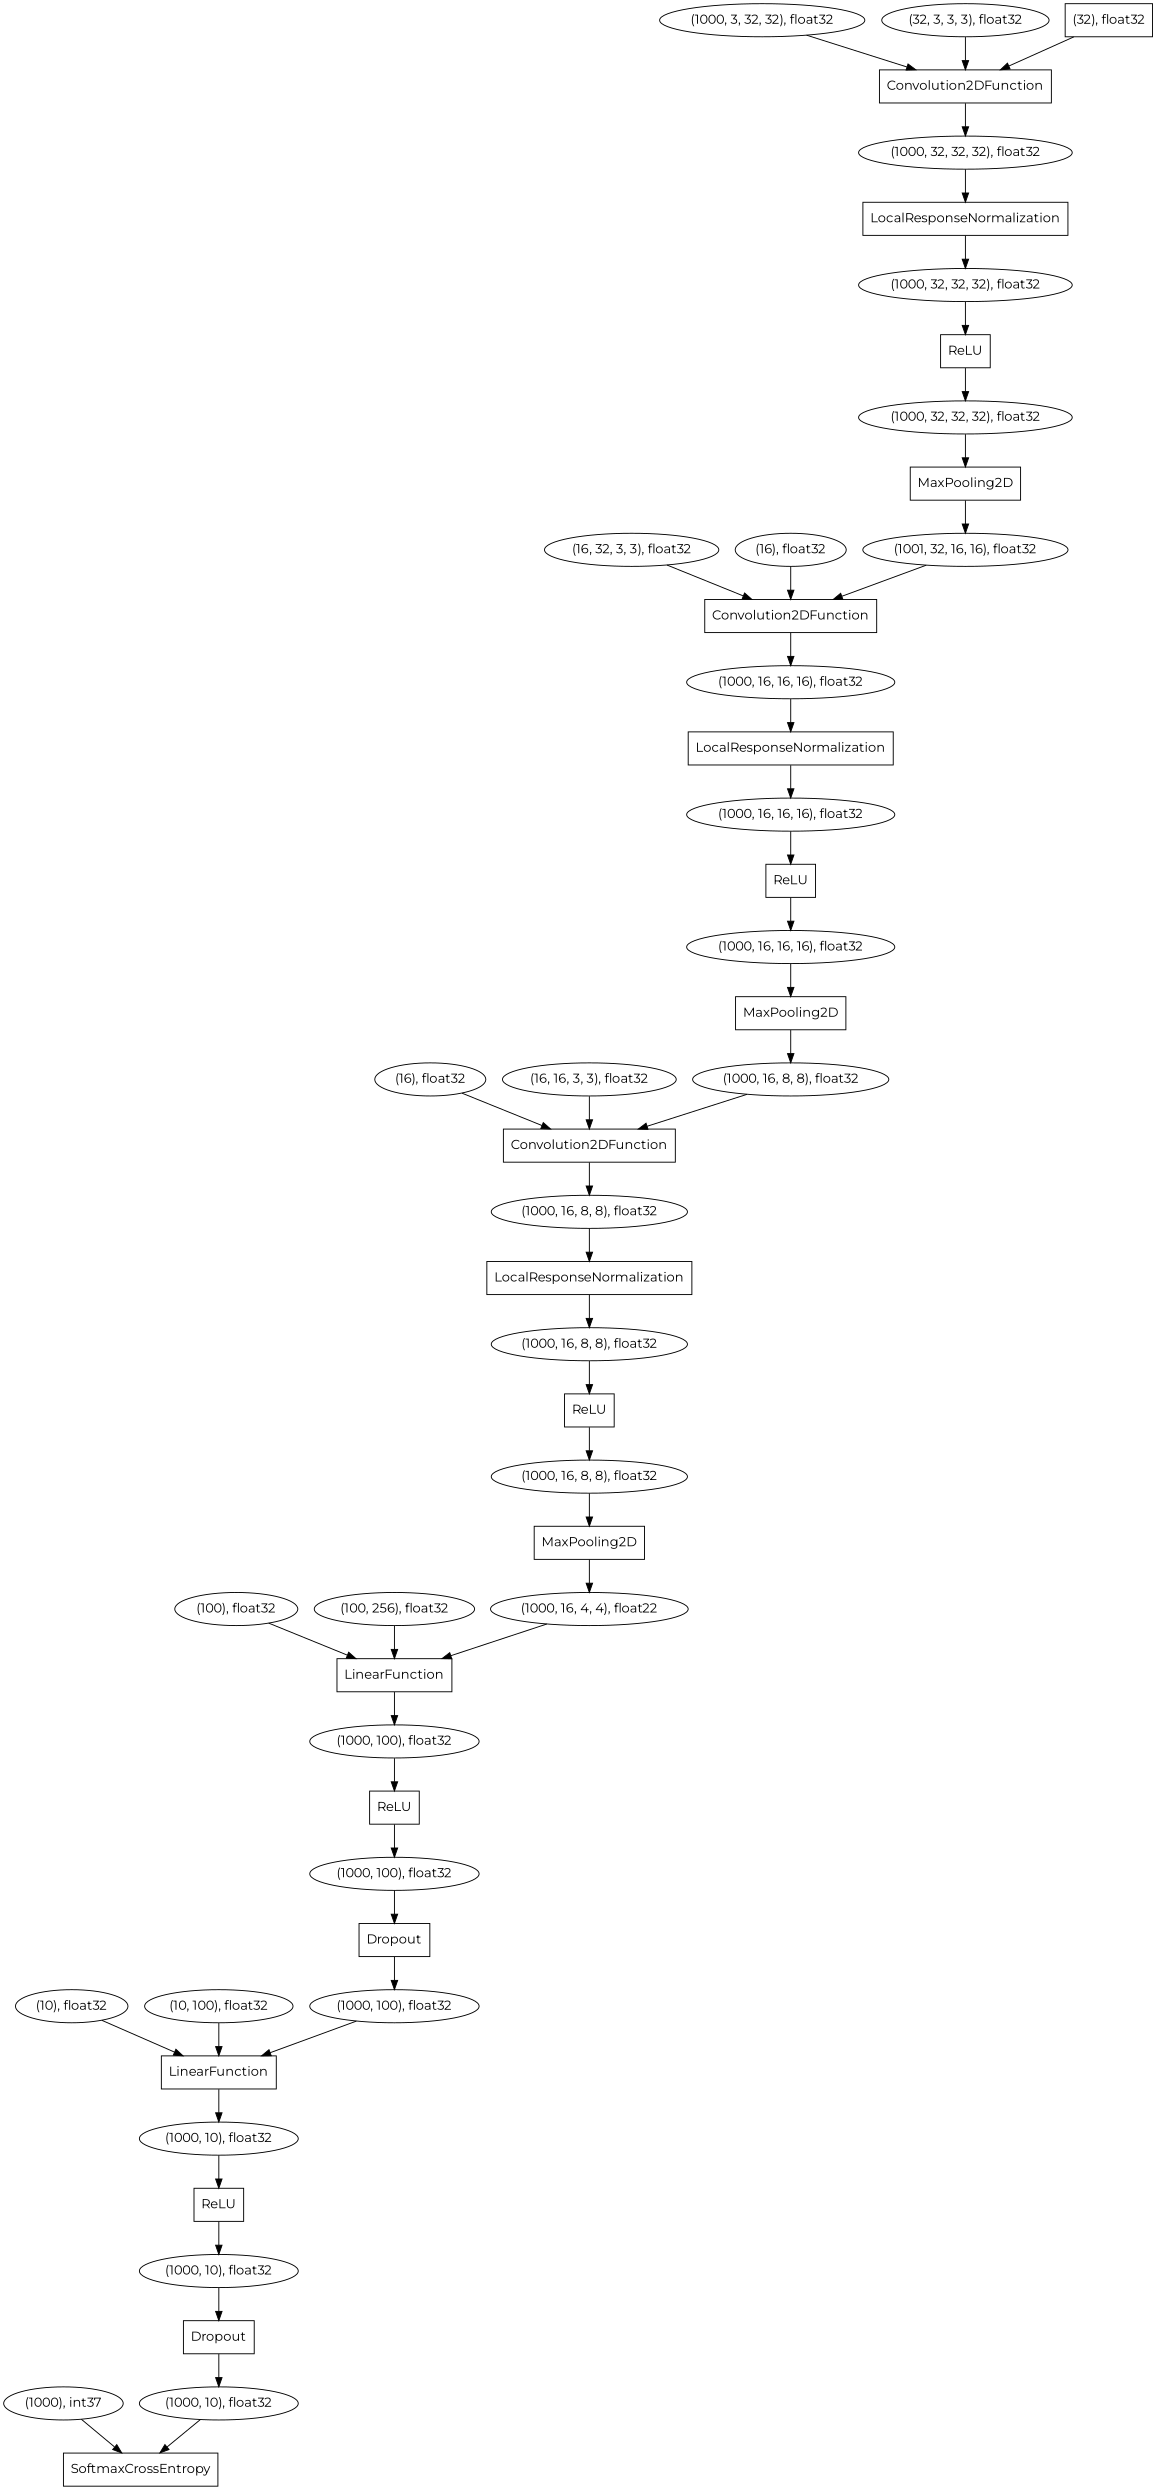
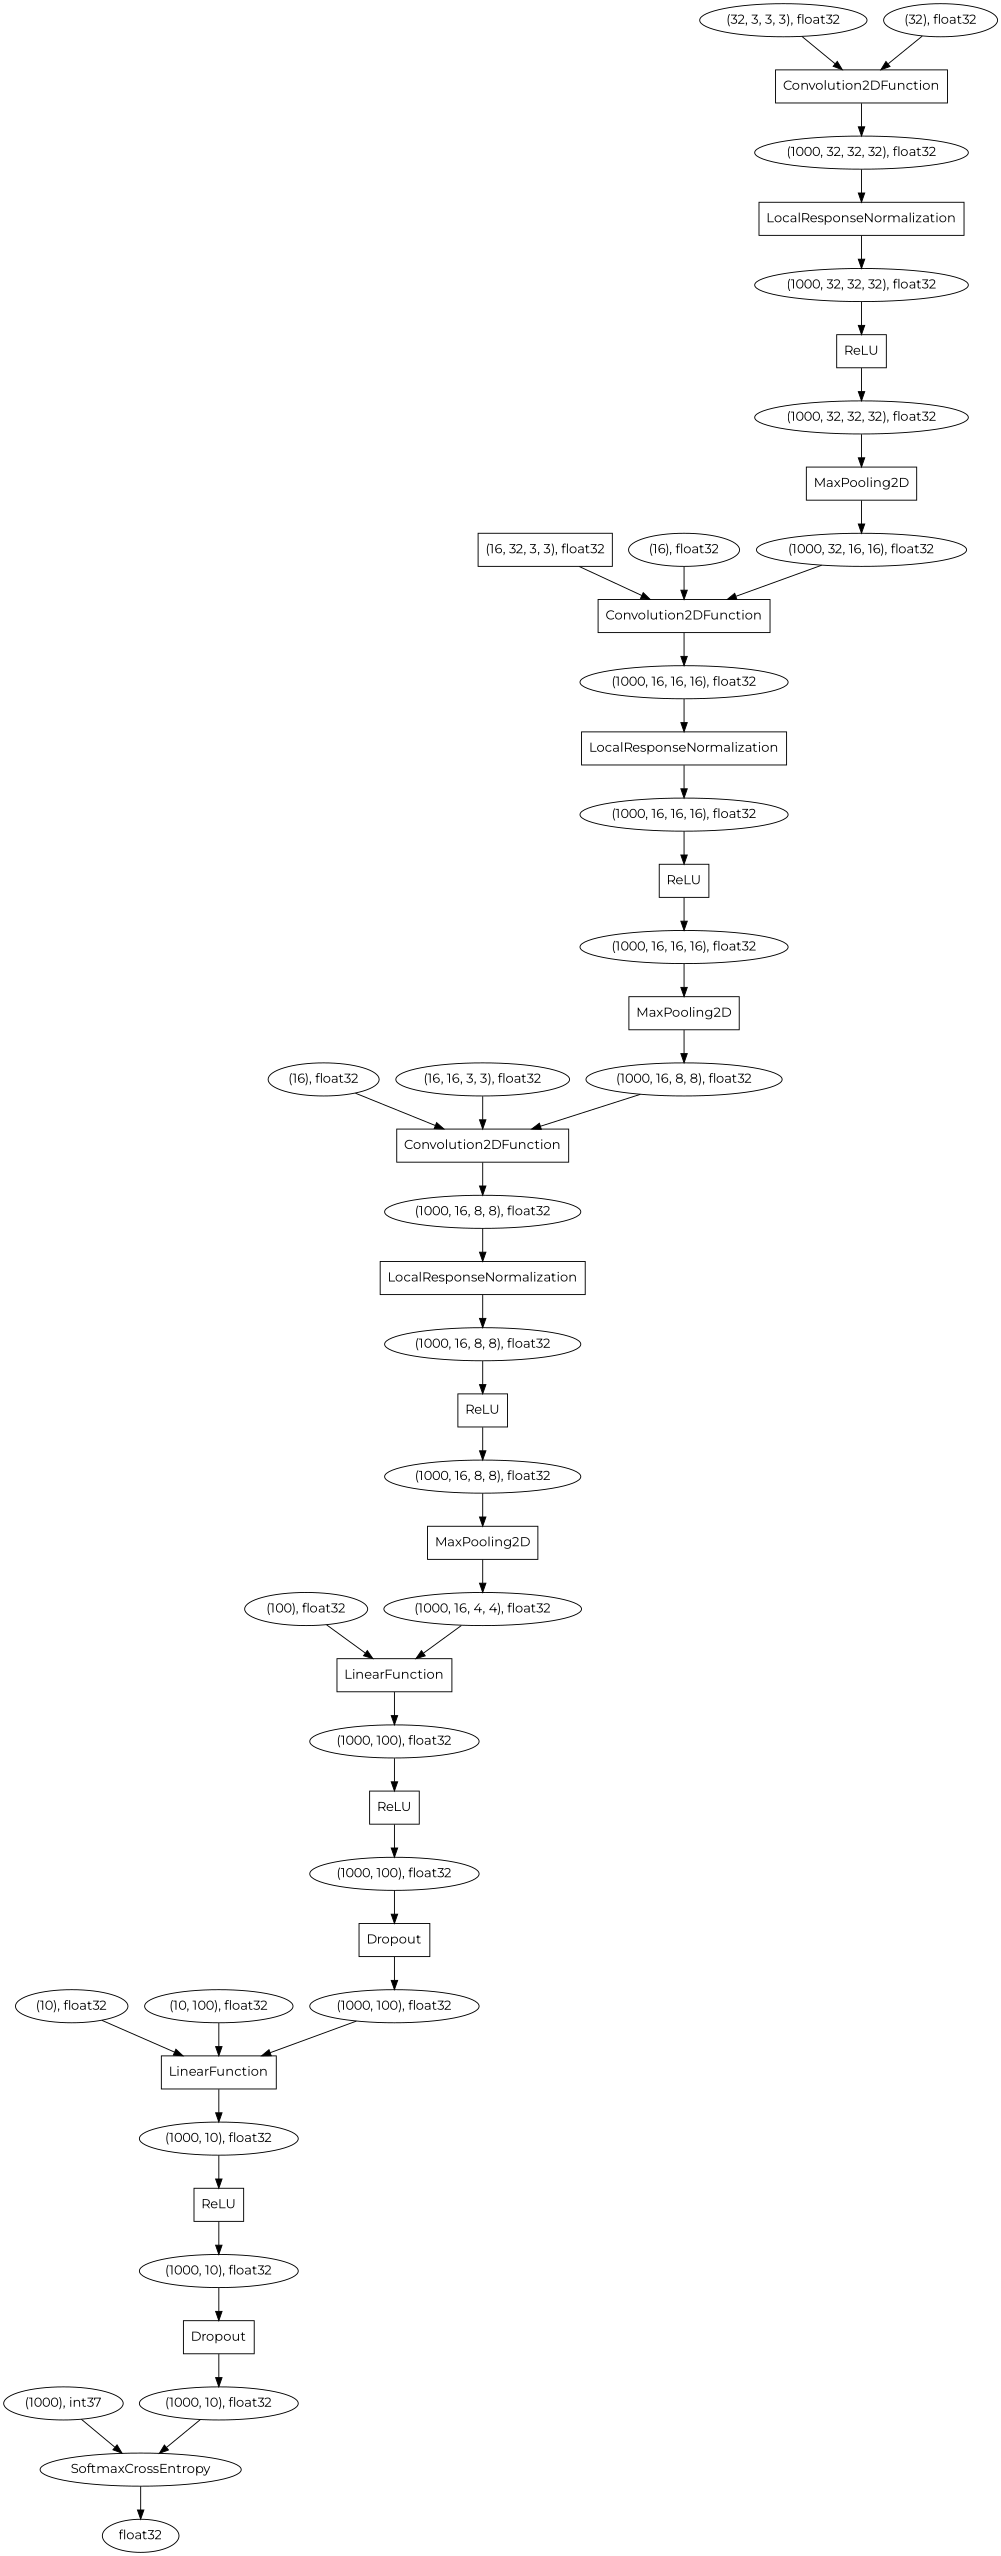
node "(1000, 3, 32, 32), float32": removed
node "(32), float32": shape box -> ellipse
node "(16, 32, 3, 3), float32": shape ellipse -> box
node "(1001, 32, 16, 16), float32": label "(1001, 32, 16, 16), float32" -> "(1000, 32, 16, 16), float32"
node "(100, 256), float32": removed
node "(1000, 16, 4, 4), float22": label "(1000, 16, 4, 4), float22" -> "(1000, 16, 4, 4), float32"
node "SoftmaxCrossEntropy": shape box -> ellipse
node "float32": added
